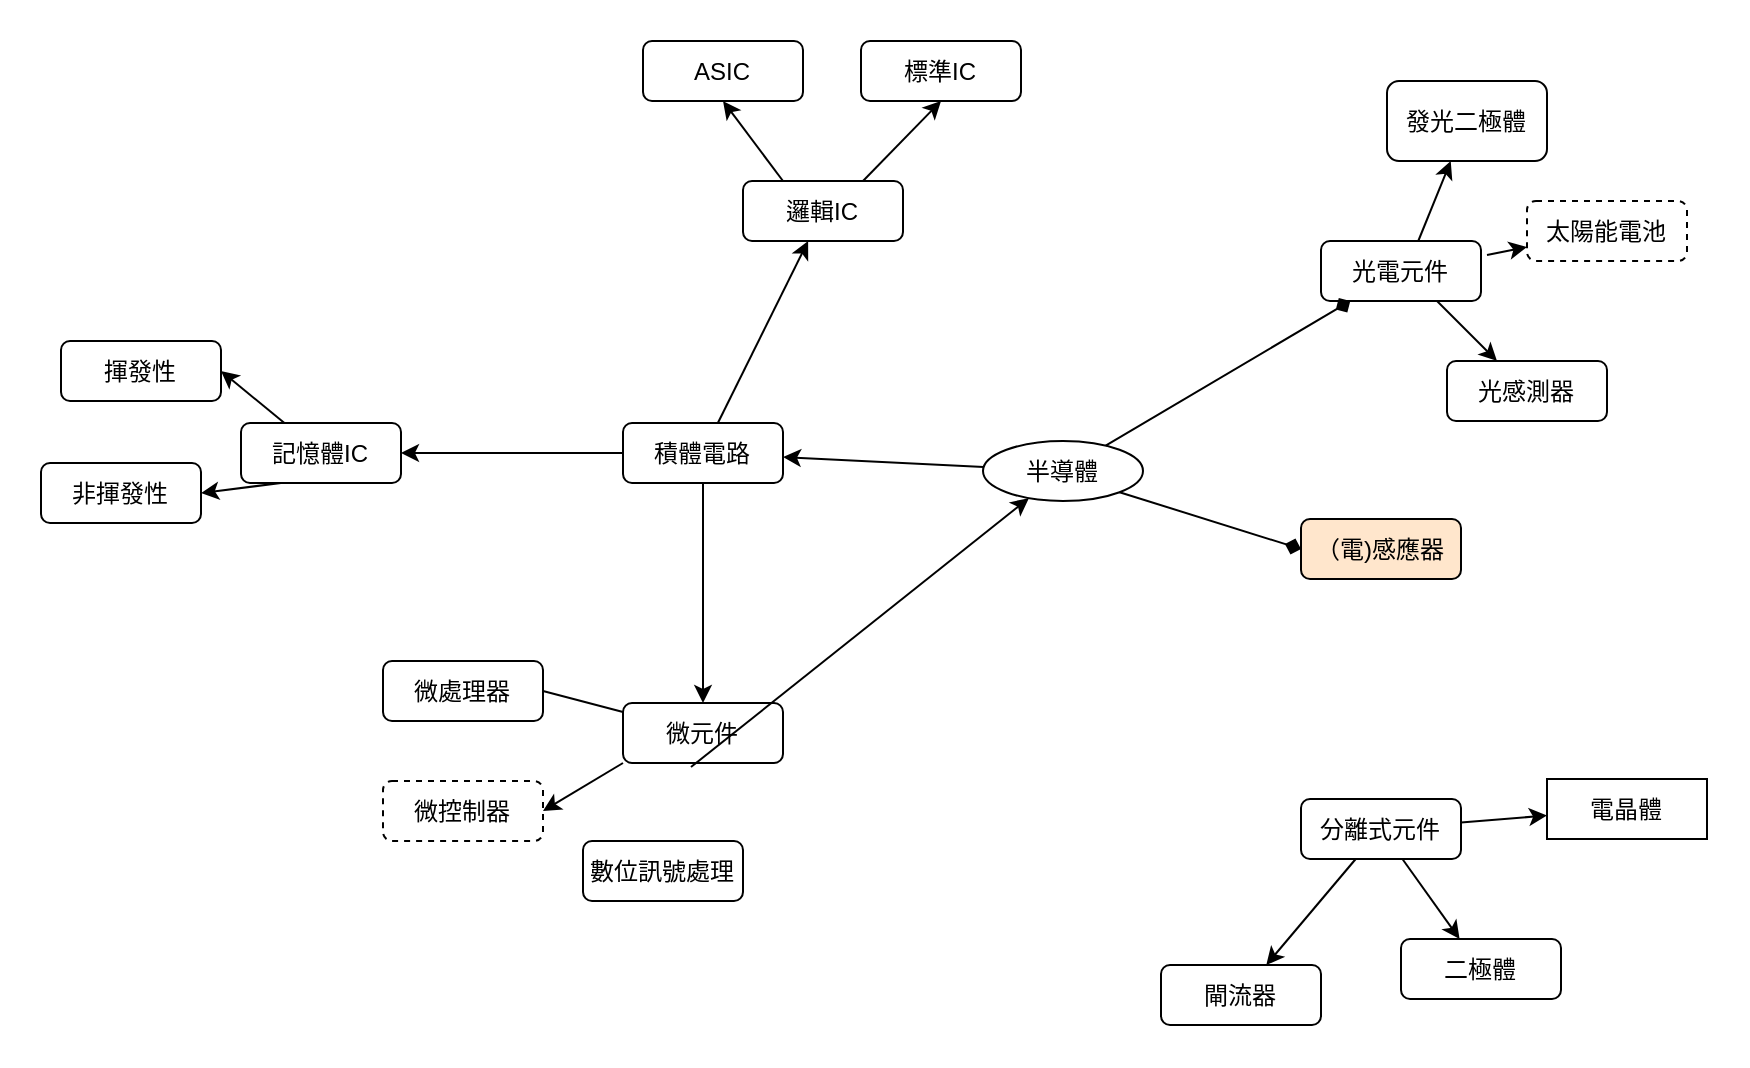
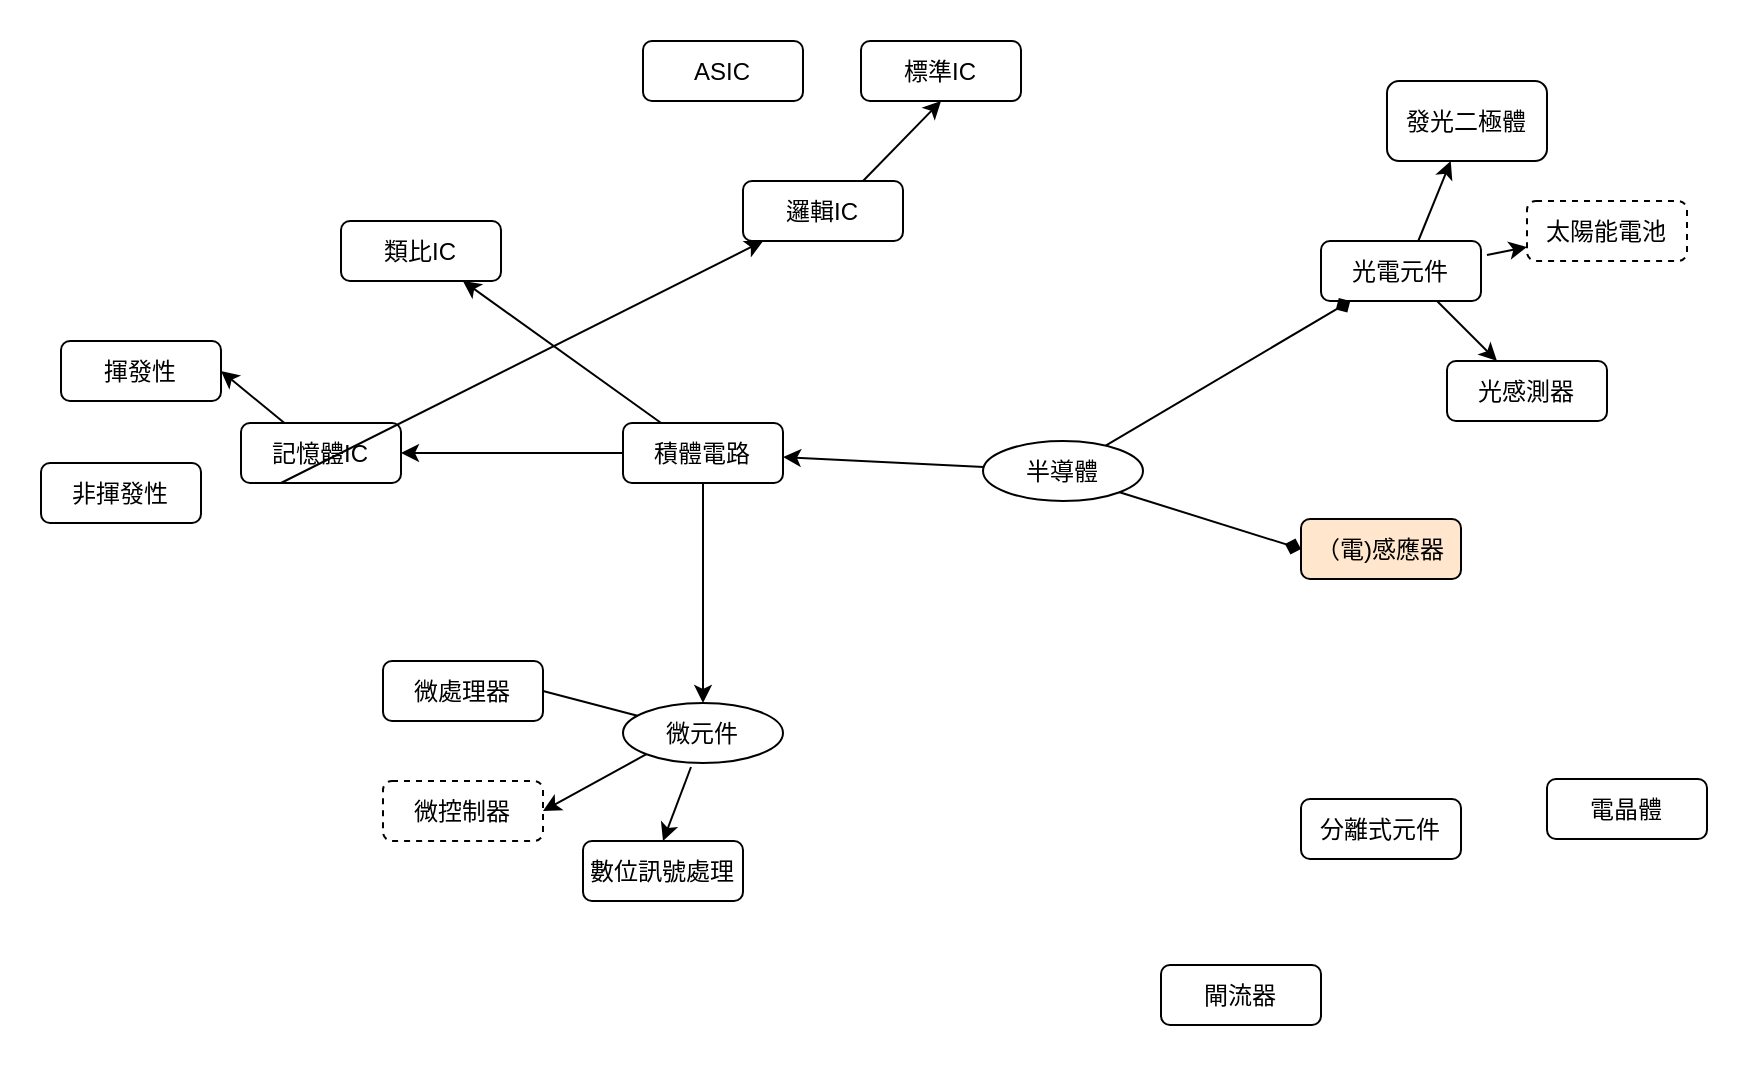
edge "邏輯IC" -> "ASIC": removed
node "類比IC": added
edge "積體電路" -> "邏輯IC": removed
edge "積體電路" -> "類比IC": added
edge "記憶體IC" -> "非揮發性": now "記憶體IC" -> "邏輯IC"
edge "微元件" -> "半導體": now "微元件" -> "數位訊號處理"
node "微元件": shape rounded rectangle -> ellipse
node "電晶體": shape rectangle -> rounded rectangle
edge "分離式元件" -> "電晶體": removed
edge "分離式元件" -> "二極體": removed
edge "分離式元件" -> "閘流器": removed
node "二極體": removed
